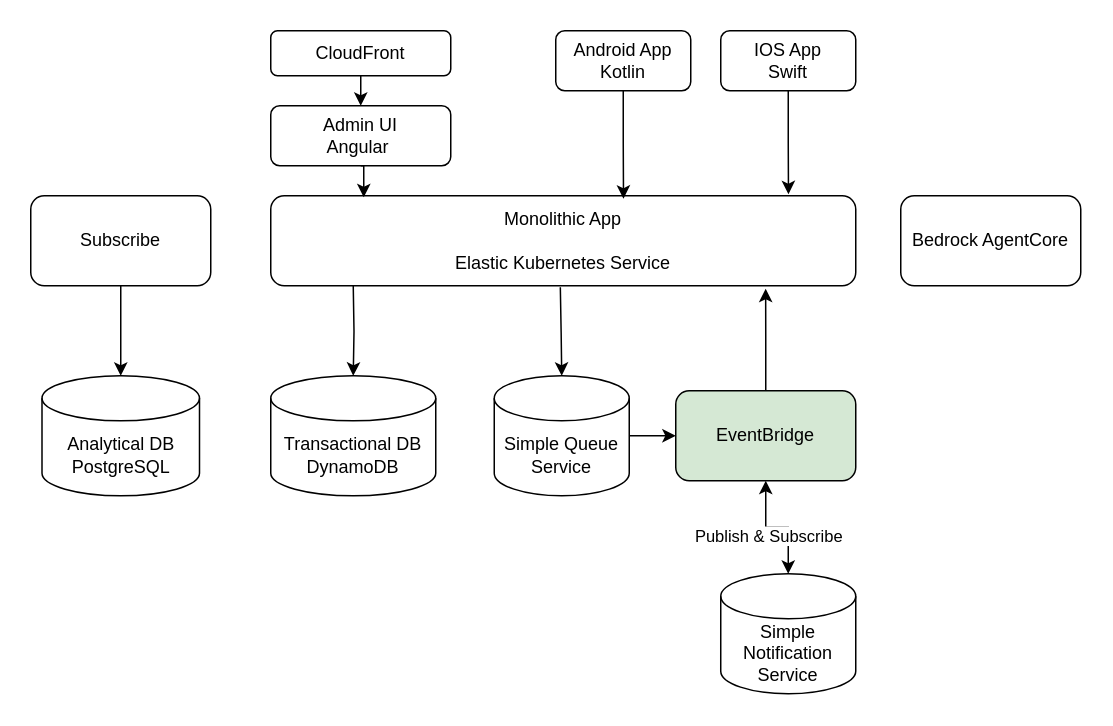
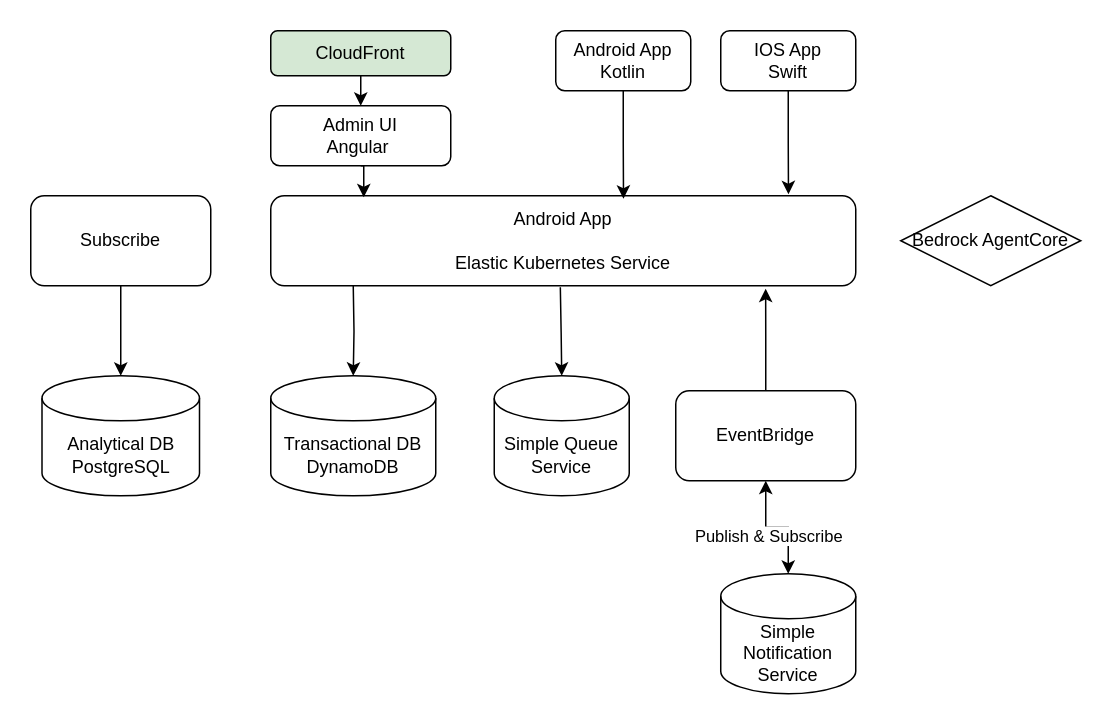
node "CloudFront": fillcolor #ffffff -> #d5e8d4
node "Monolithic App Elastic Kubernetes Service": label "Monolithic App Elastic Kubernetes Service" -> "Android App Elastic Kubernetes Service"
node "Bedrock AgentCore": shape rounded rectangle -> diamond
edge "Simple Queue Service" -> "EventBridge": removed
node "EventBridge": fillcolor #d5e8d4 -> #ffffff
